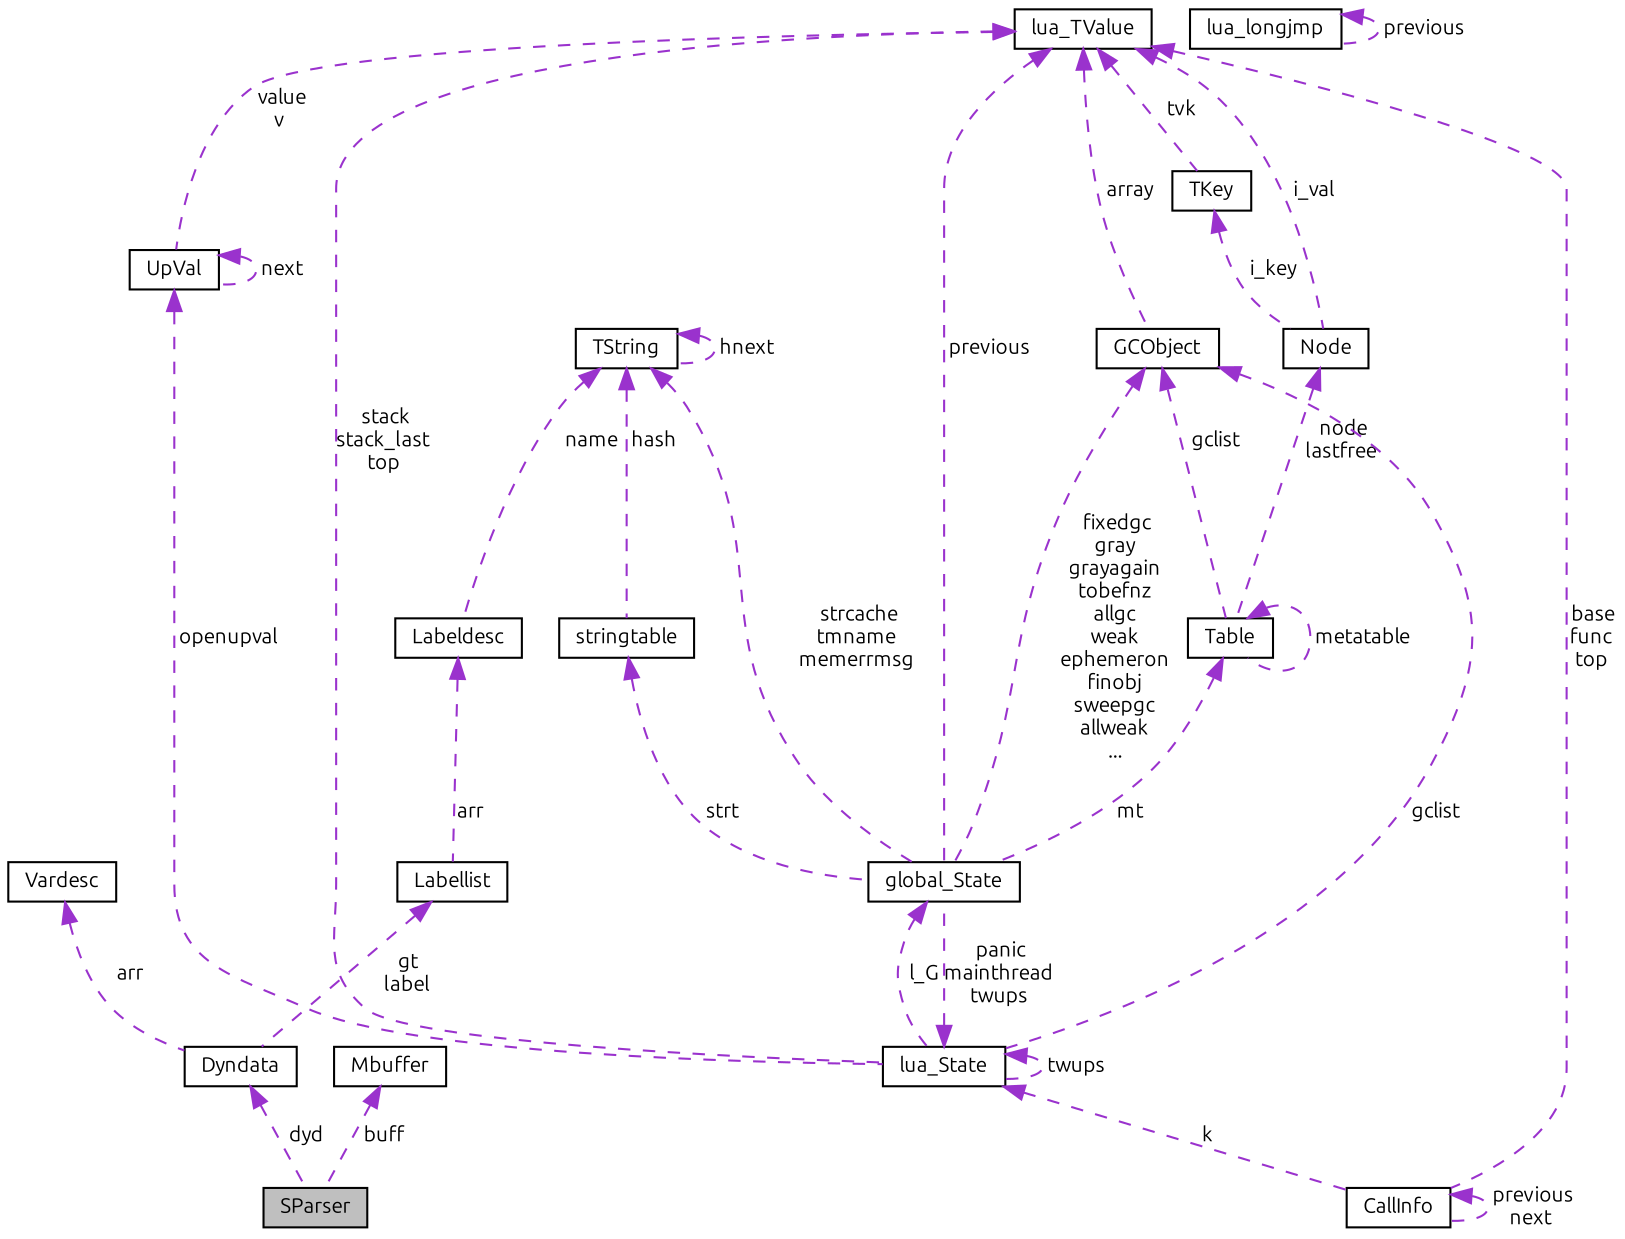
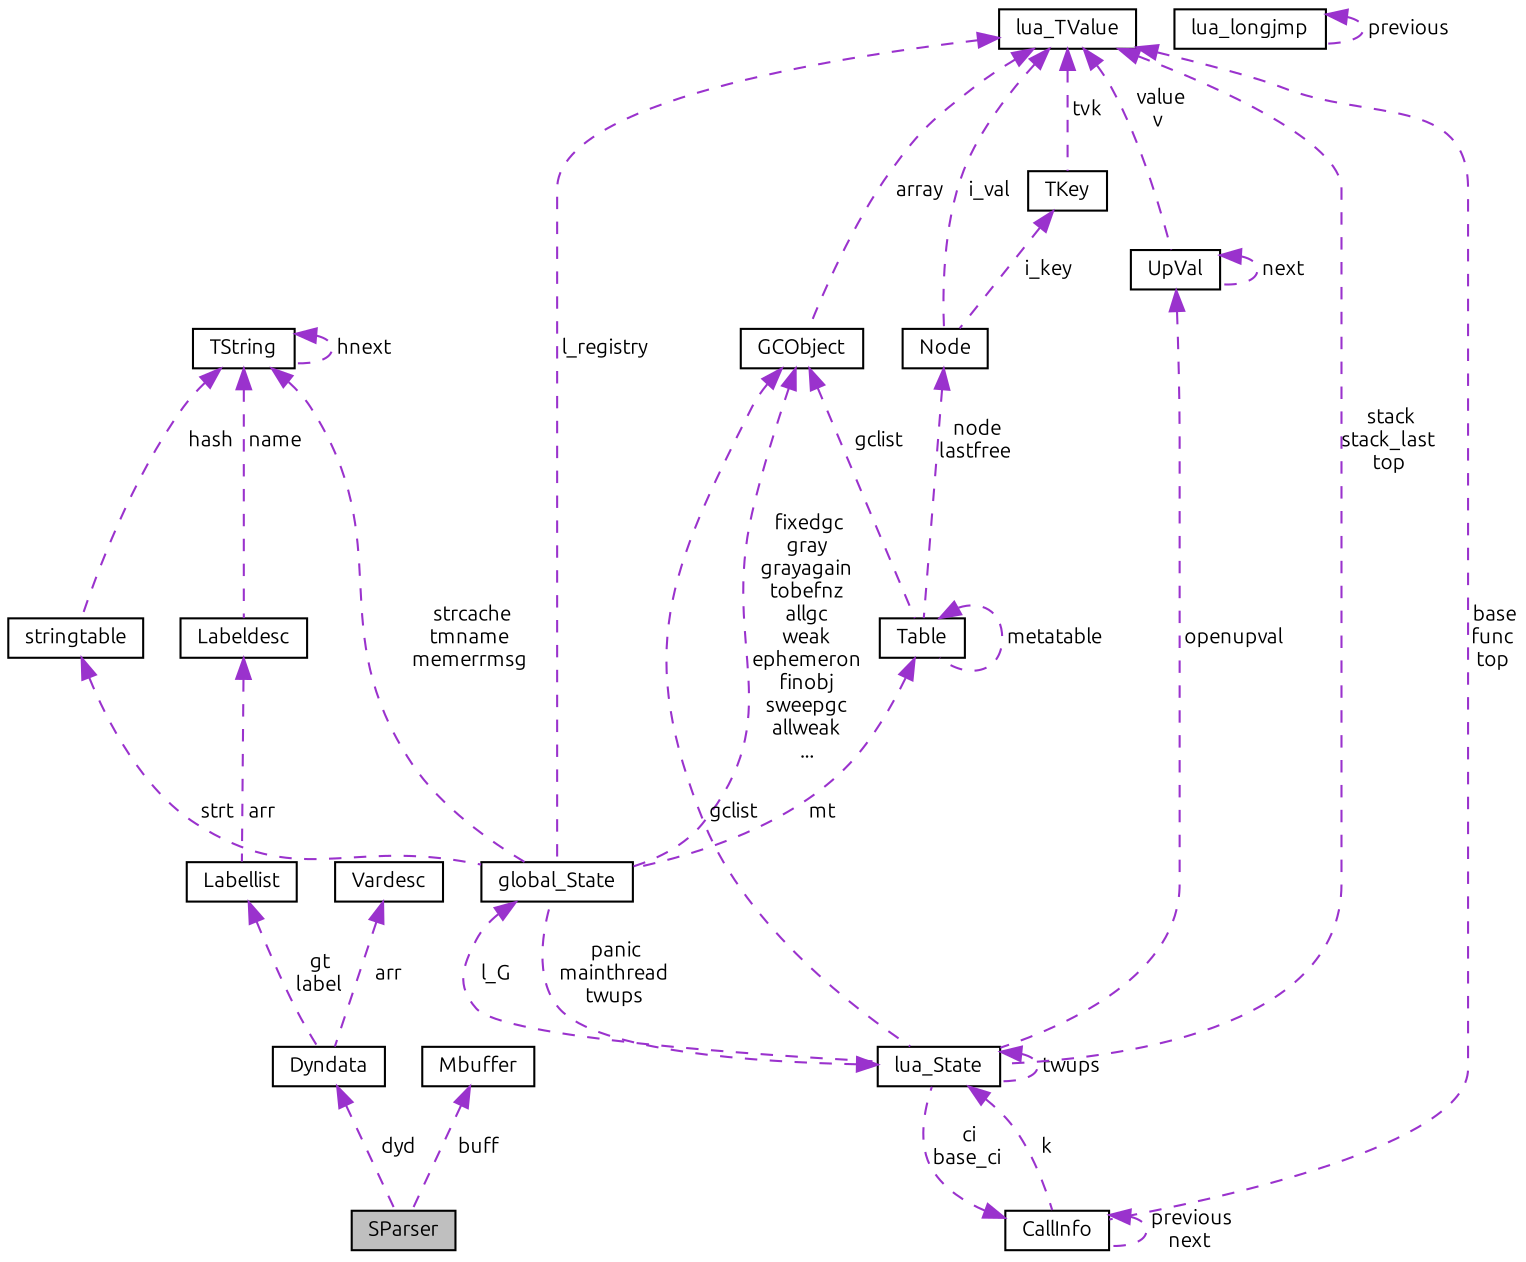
edge "global_State" -> "lua_TValue": label " previous" -> " l_registry"
edge "lua_State" -> "CallInfo": added, label "ci base_ci"
